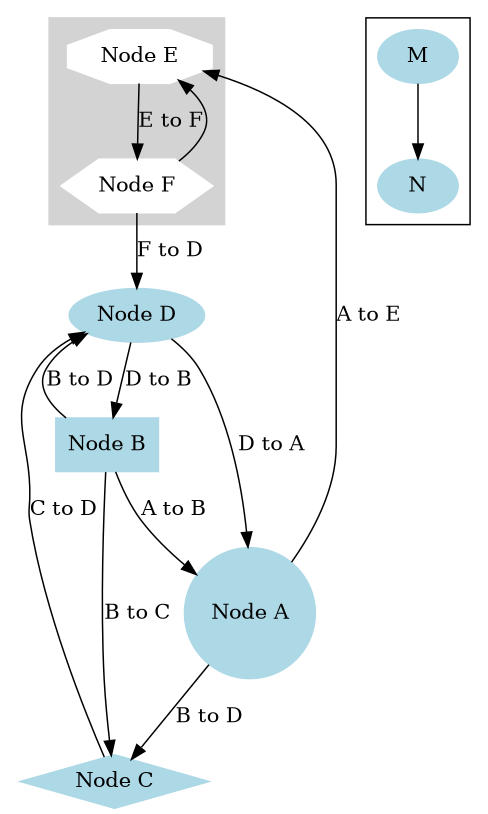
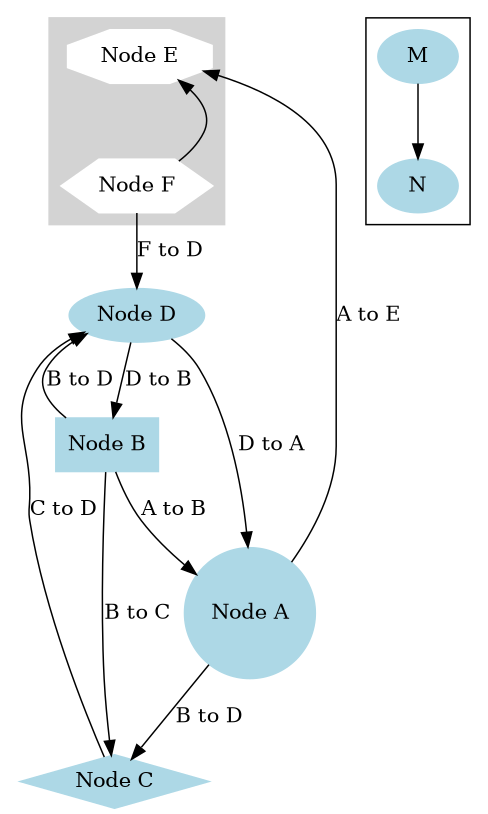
edge "Node E" -> "Node F": removed, label "E to F"
